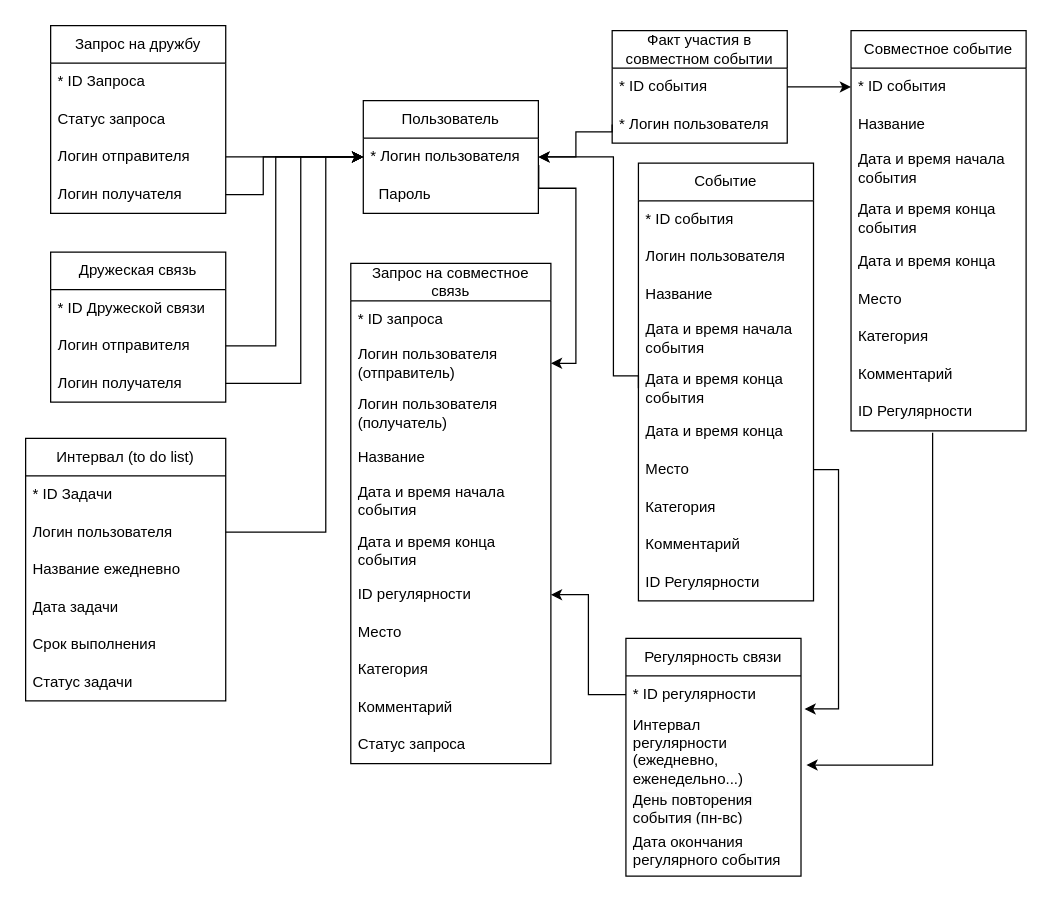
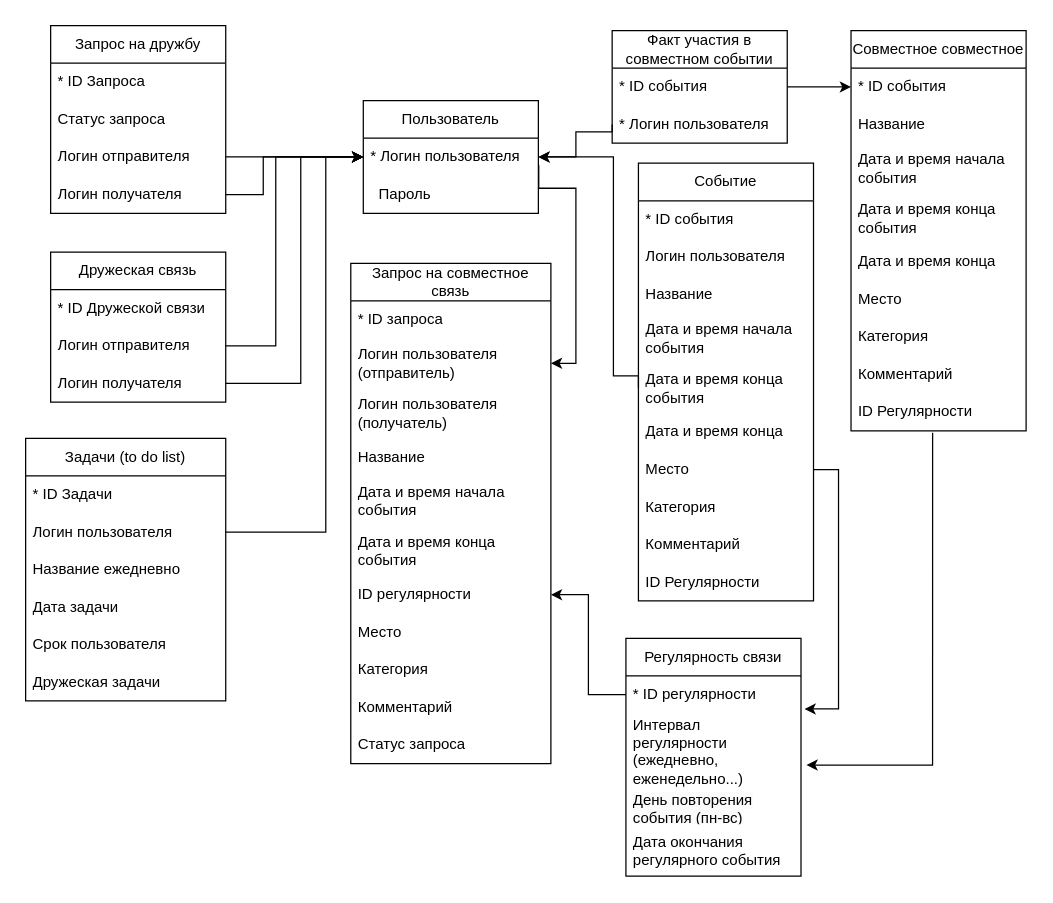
node "Совместное событие": label "Совместное событие" -> "Совместное совместное"
node "Интервал (to do list)": label "Интервал (to do list)" -> "Задачи (to do list)"
node "Срок выполнения": label "Срок выполнения" -> "Срок пользователя"
node "Статус задачи": label "Статус задачи" -> "Дружеская задачи"
